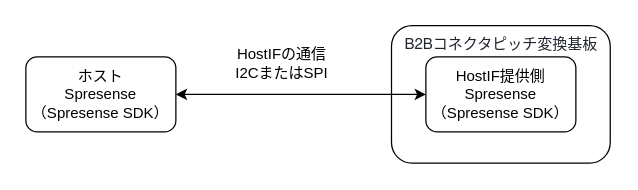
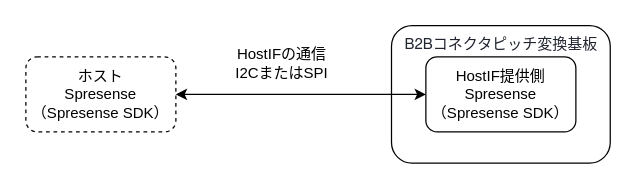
node "ホスト Spresense （Spresense SDK）": style solid -> dashed
